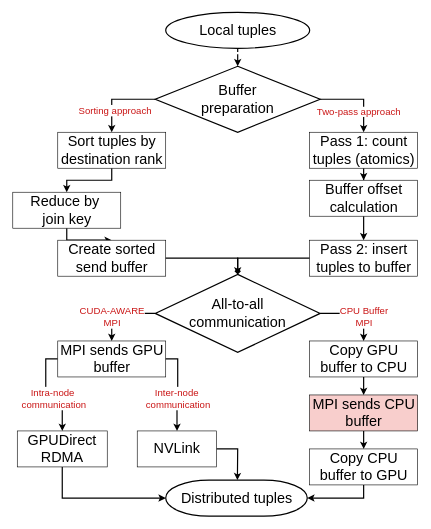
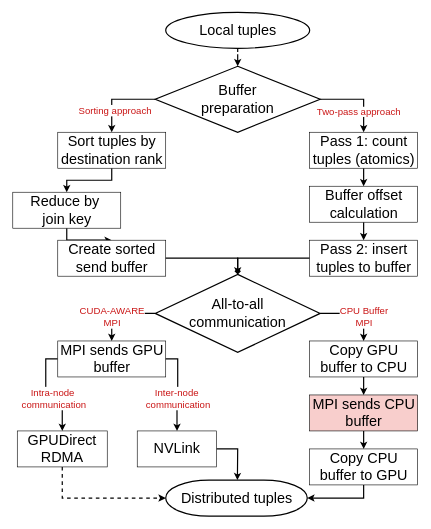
node "Buffer offset calculation": moved (364, 198) -> (364, 204)
edge "GPUDirect RDMA" -> "Distributed tuples": style solid -> dashed
